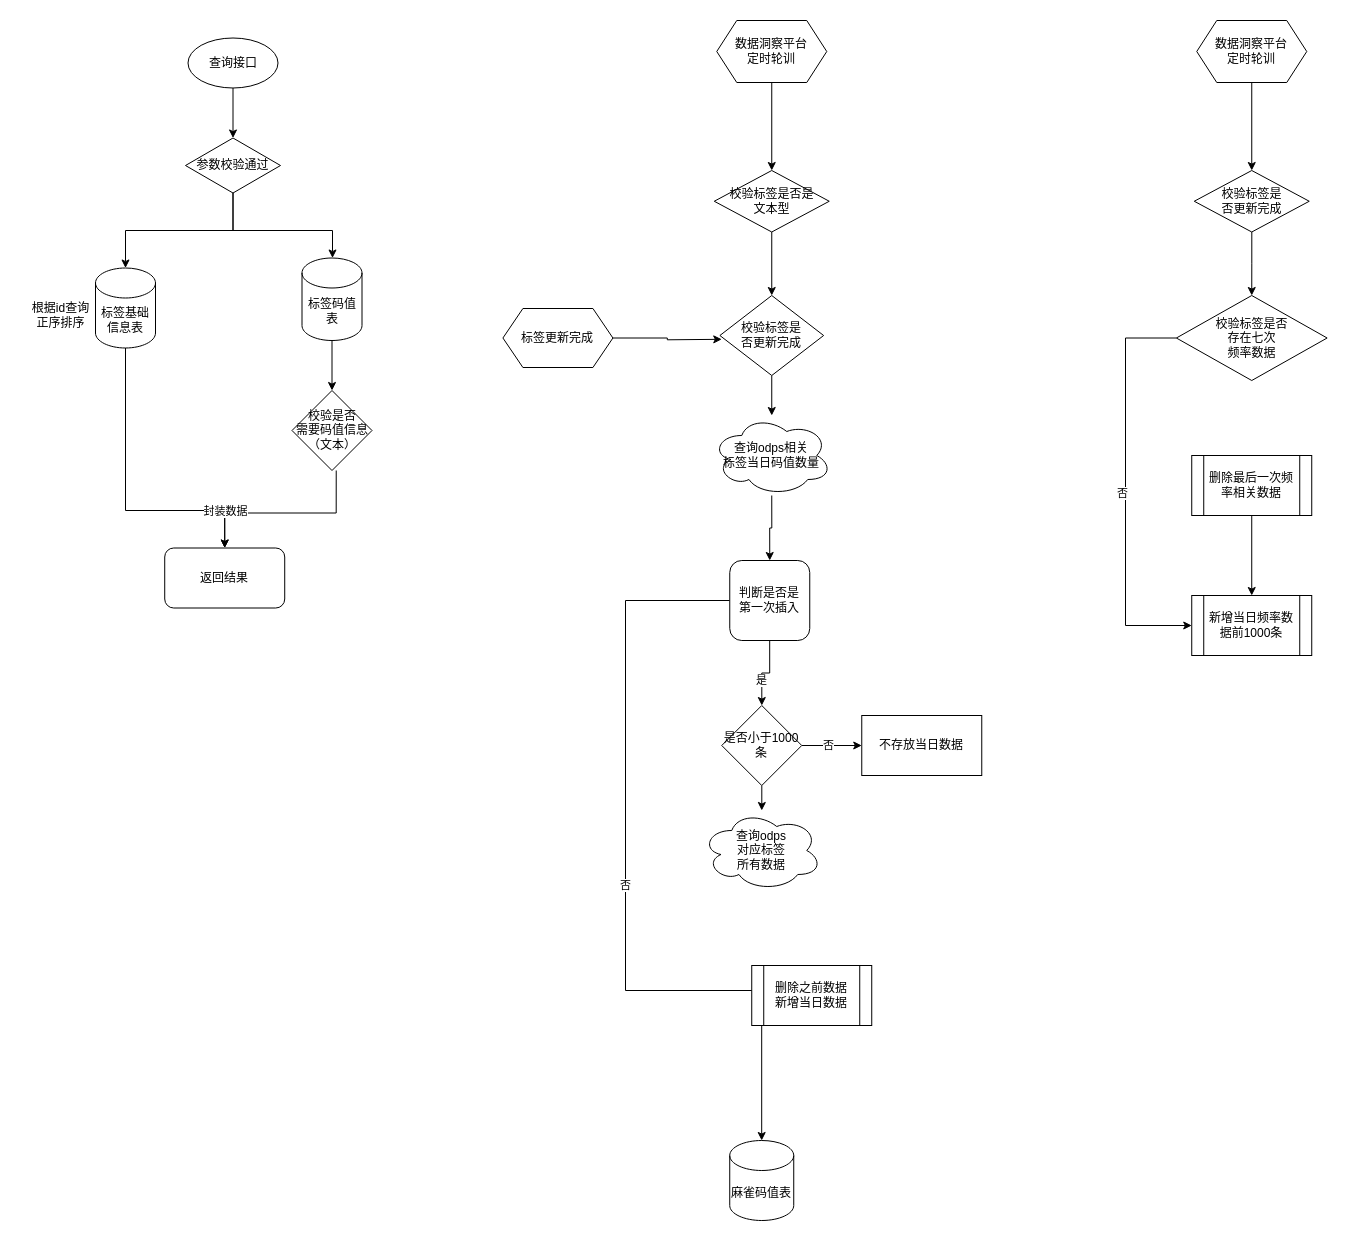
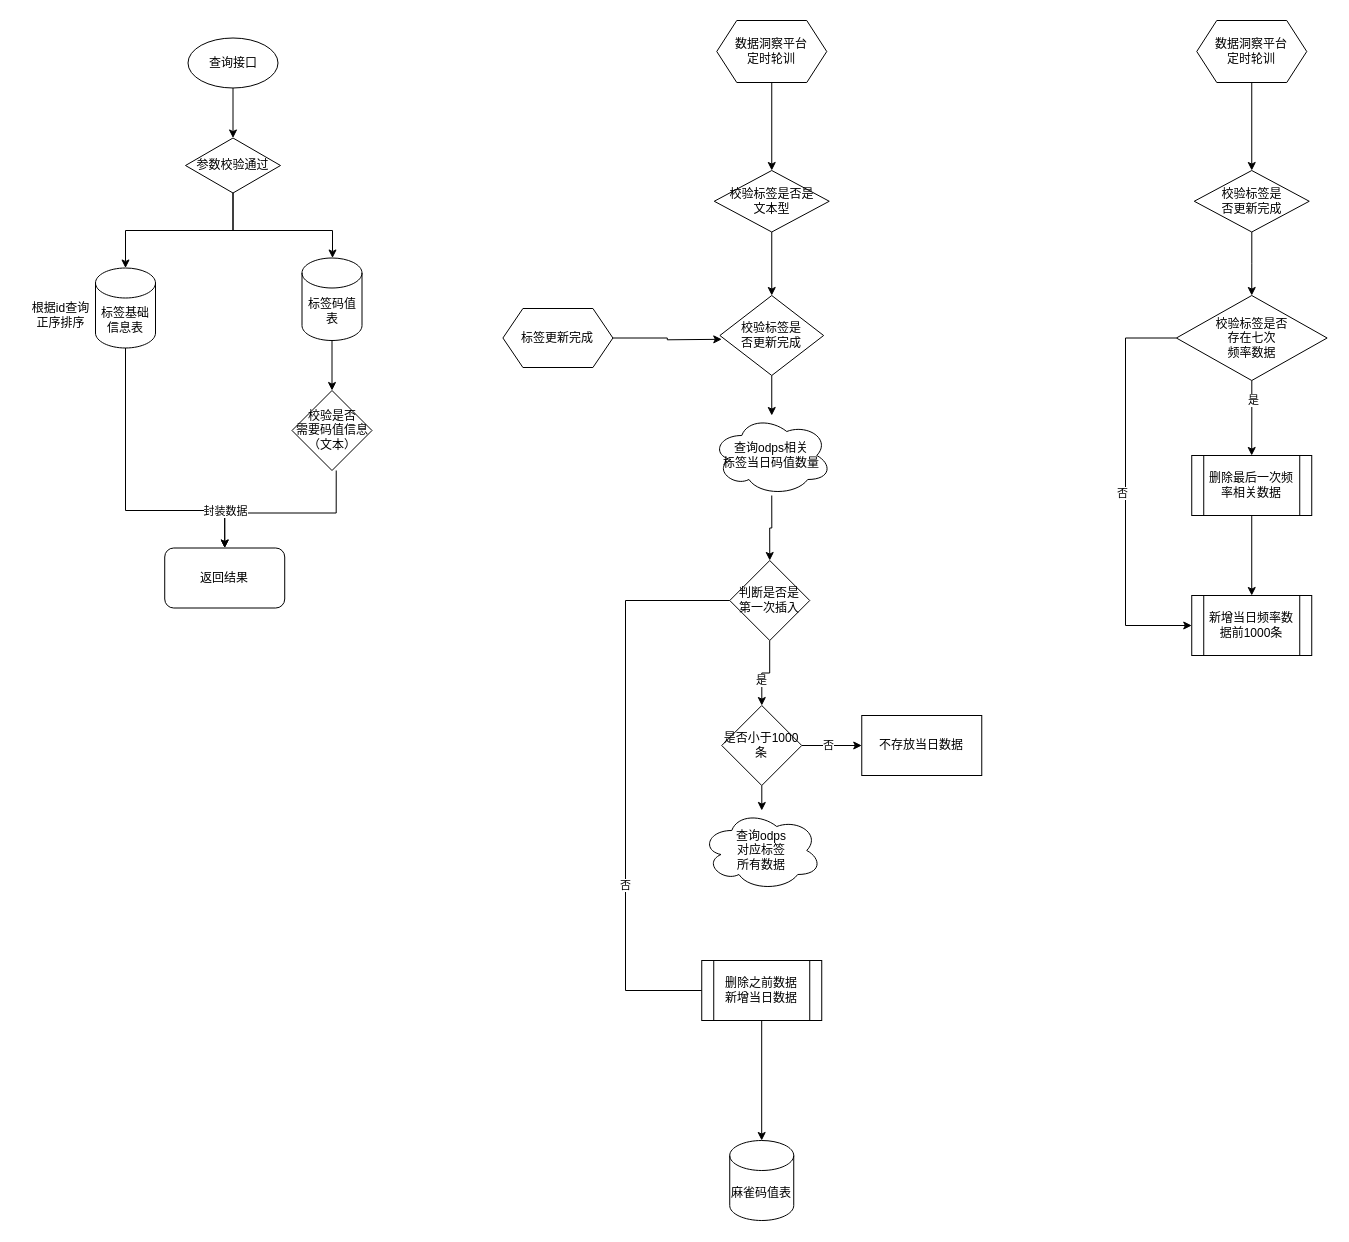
edge "校验标签是否 存在七次 频率数据" -> "删除最后一次频率相关数据": added, label "是"
node "判断是否是 第一次插入": shape rounded rectangle -> diamond
node "删除之前数据 新增当日数据": moved (812, 996) -> (762, 991)
